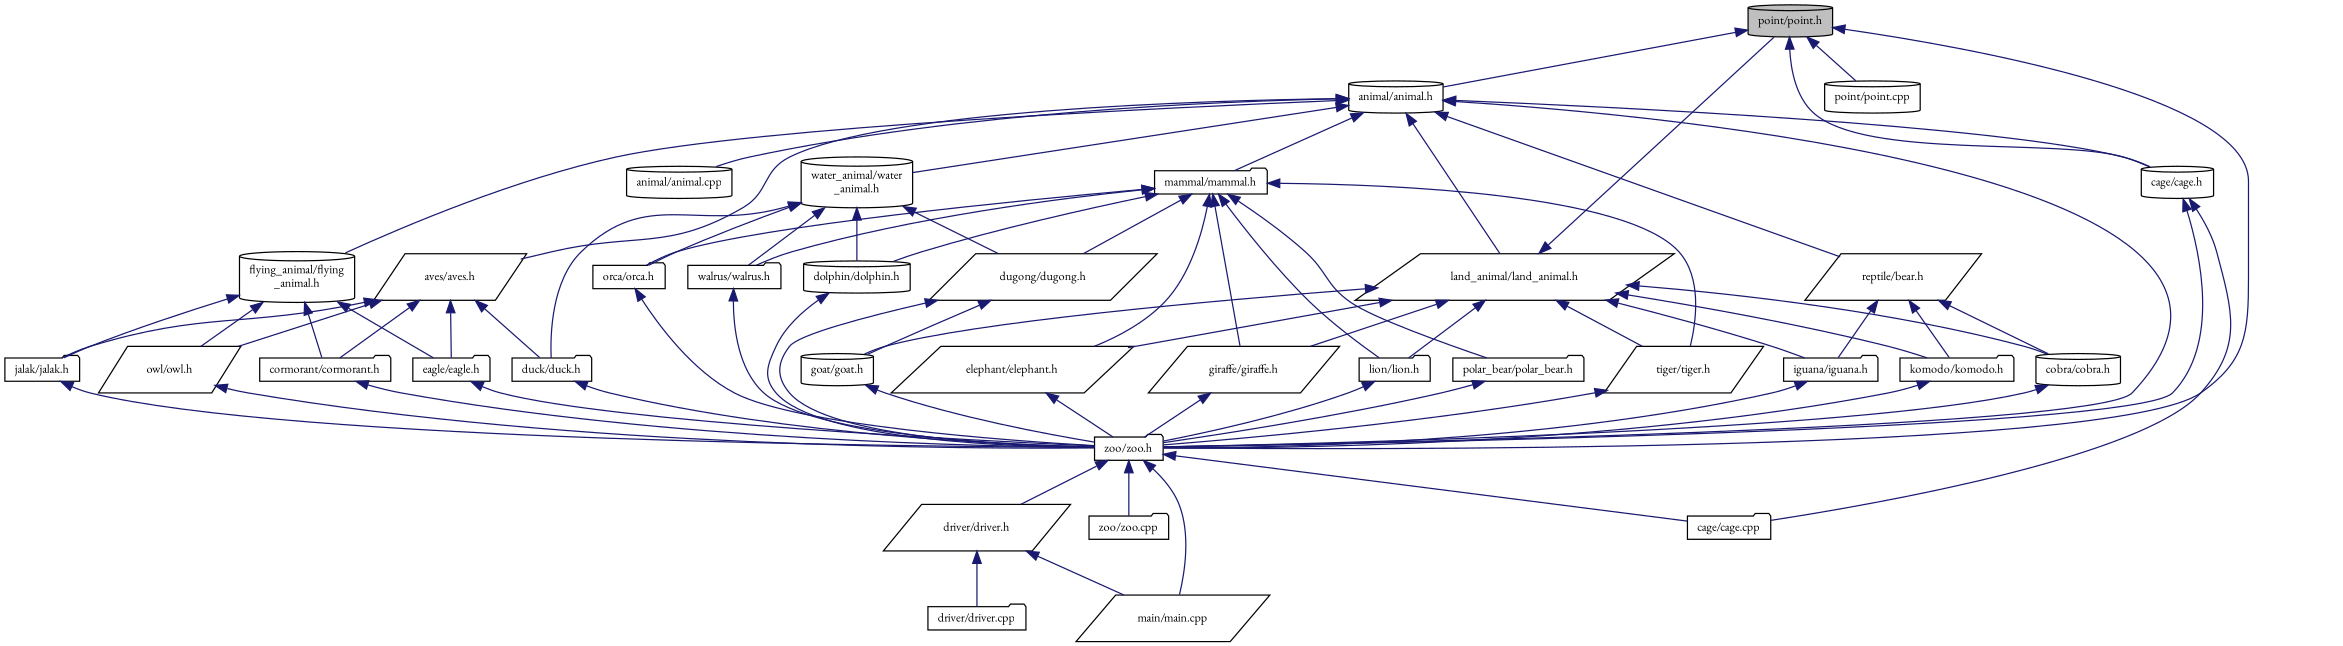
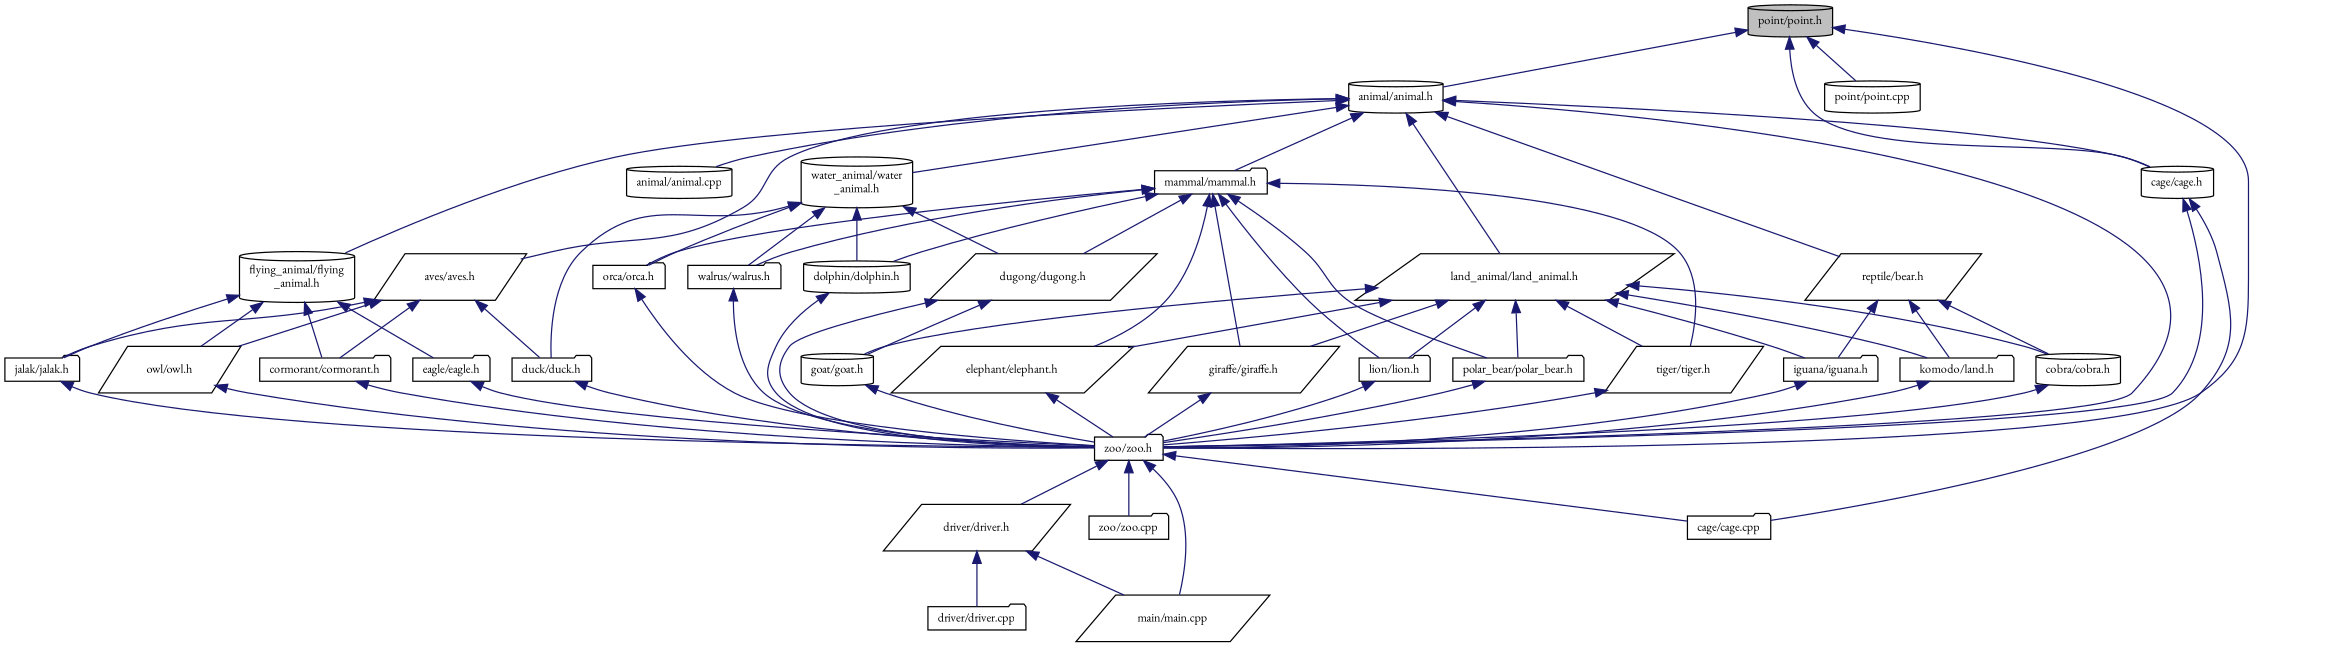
edge "point/point.h" -> "land_animal/land_animal.h": now "polar_bear/polar_bear.h" -> "land_animal/land_animal.h"
edge "eagle/eagle.h" -> "aves/aves.h": removed
node "komodo/komodo.h": label "komodo/komodo.h" -> "komodo/land.h"
